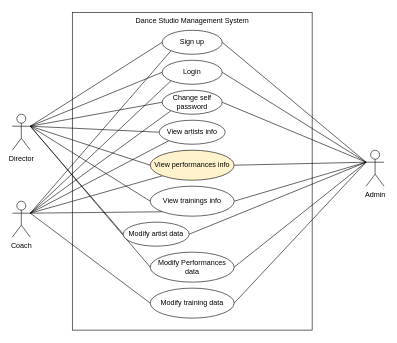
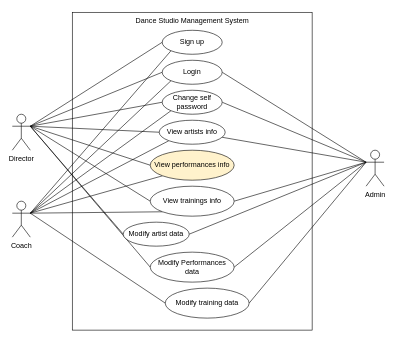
edge "Sign up" -- "Admin": now "View artists info" -- "Admin"
edge "View performances info" -- "Admin": removed
node "Modify training data": moved (192, 303) -> (207, 303)
